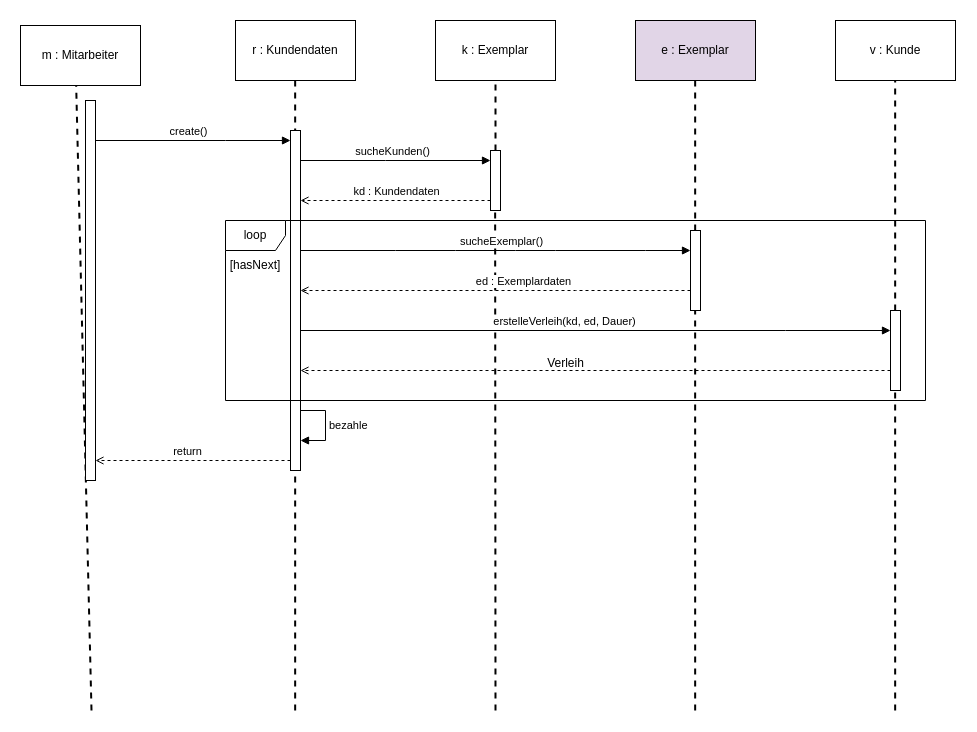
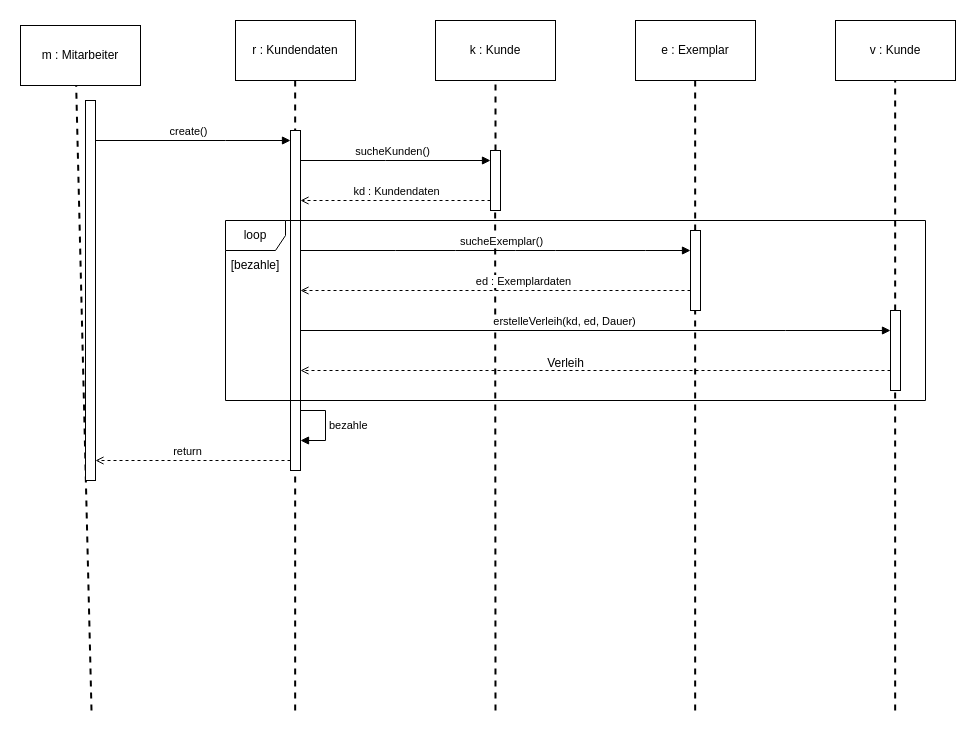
node "k : Exemplar": label "k : Exemplar" -> "k : Kunde"
node "e : Exemplar": fillcolor #e1d5e7 -> #ffffff
node "[hasNext]": label "[hasNext]" -> "[bezahle]"
